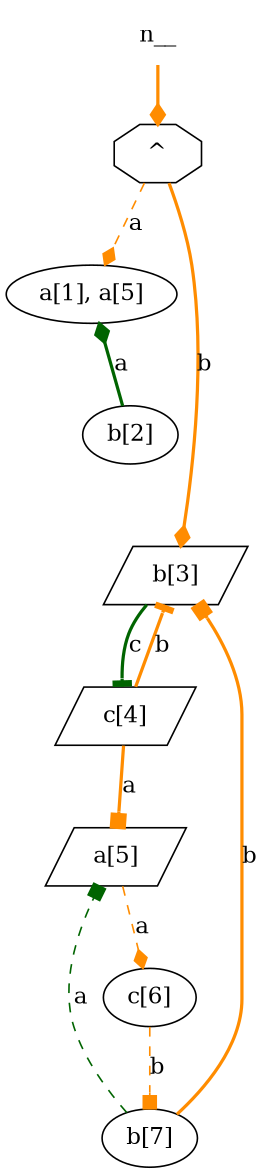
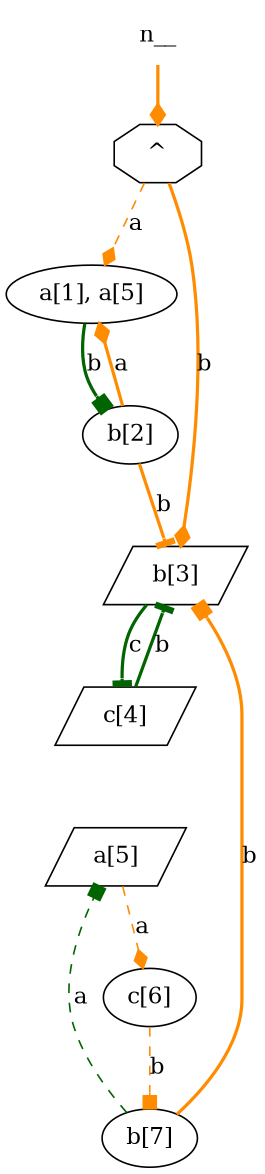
edge "a[1], a[5]" -> "b[2]": added, label "b"
edge "b[2]" -> "a[1], a[5]": color darkgreen -> darkorange
edge "b[2]" -> "b[3]": added, label "b"
edge "c[4]" -> "b[3]": color darkorange -> darkgreen
edge "c[4]" -> "a[5]": removed, label "a"
